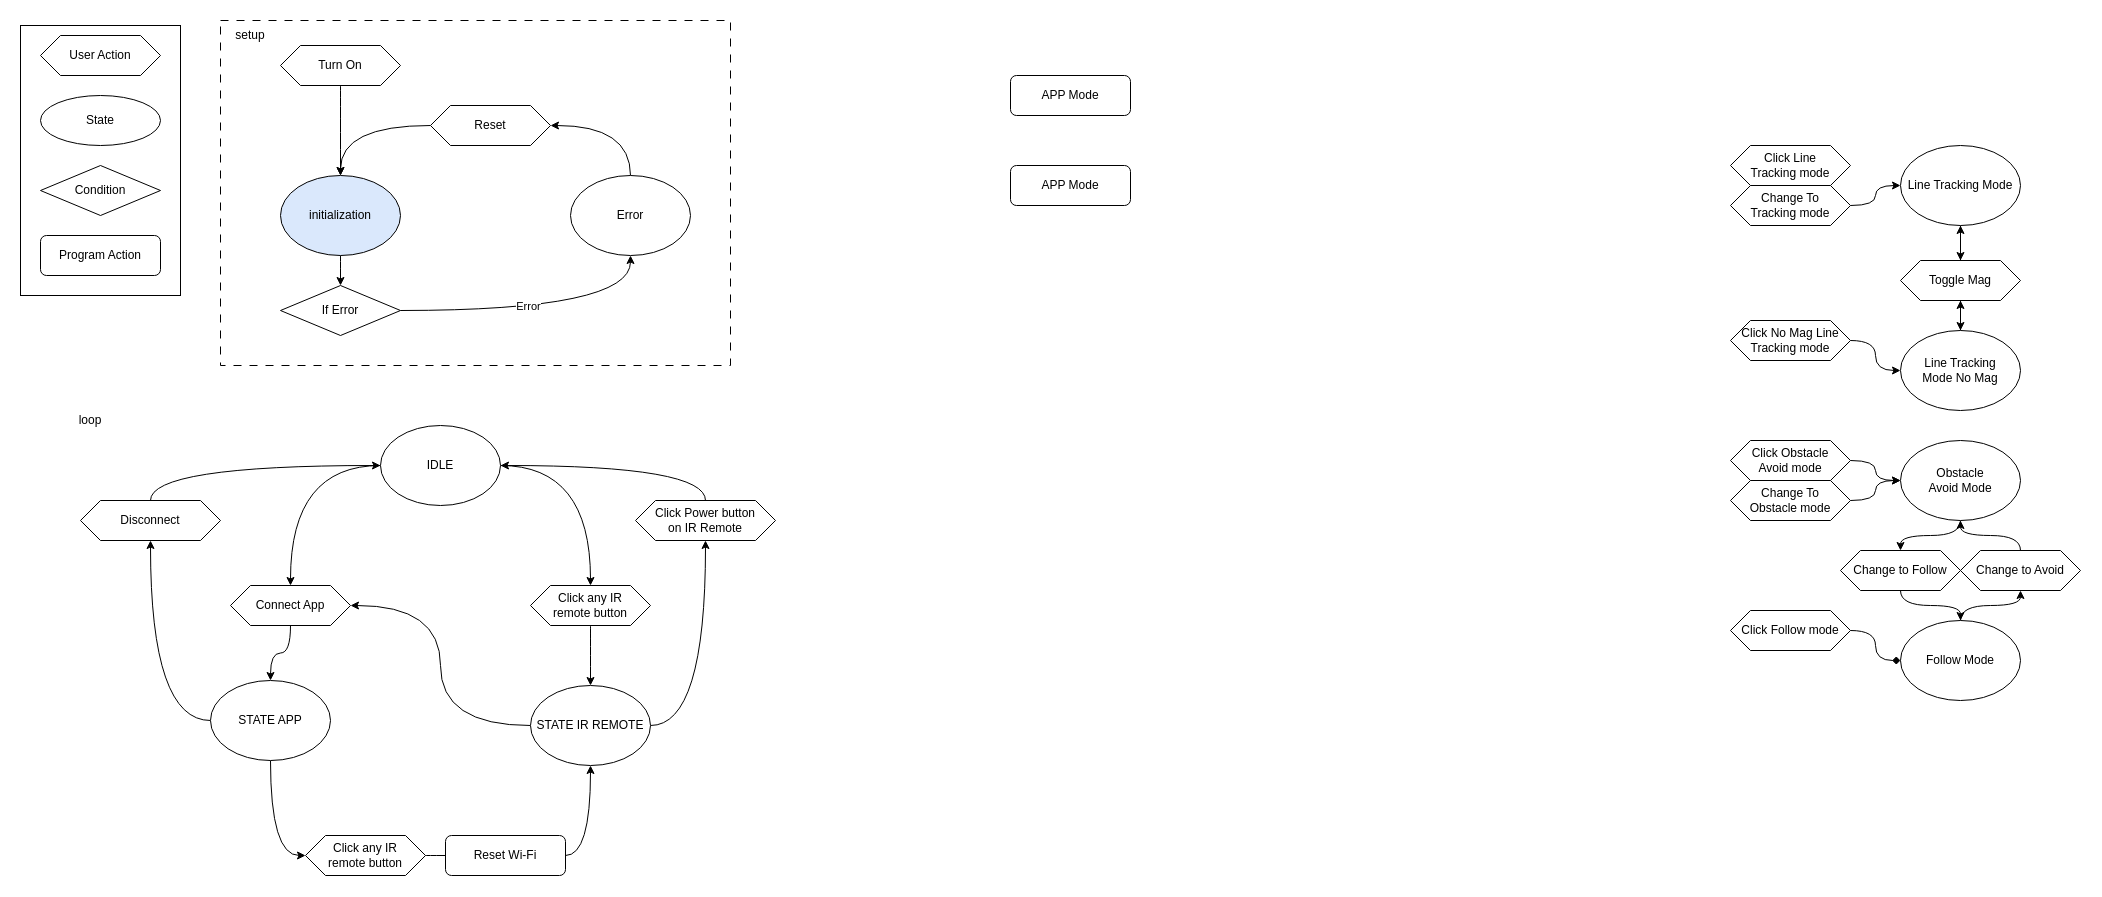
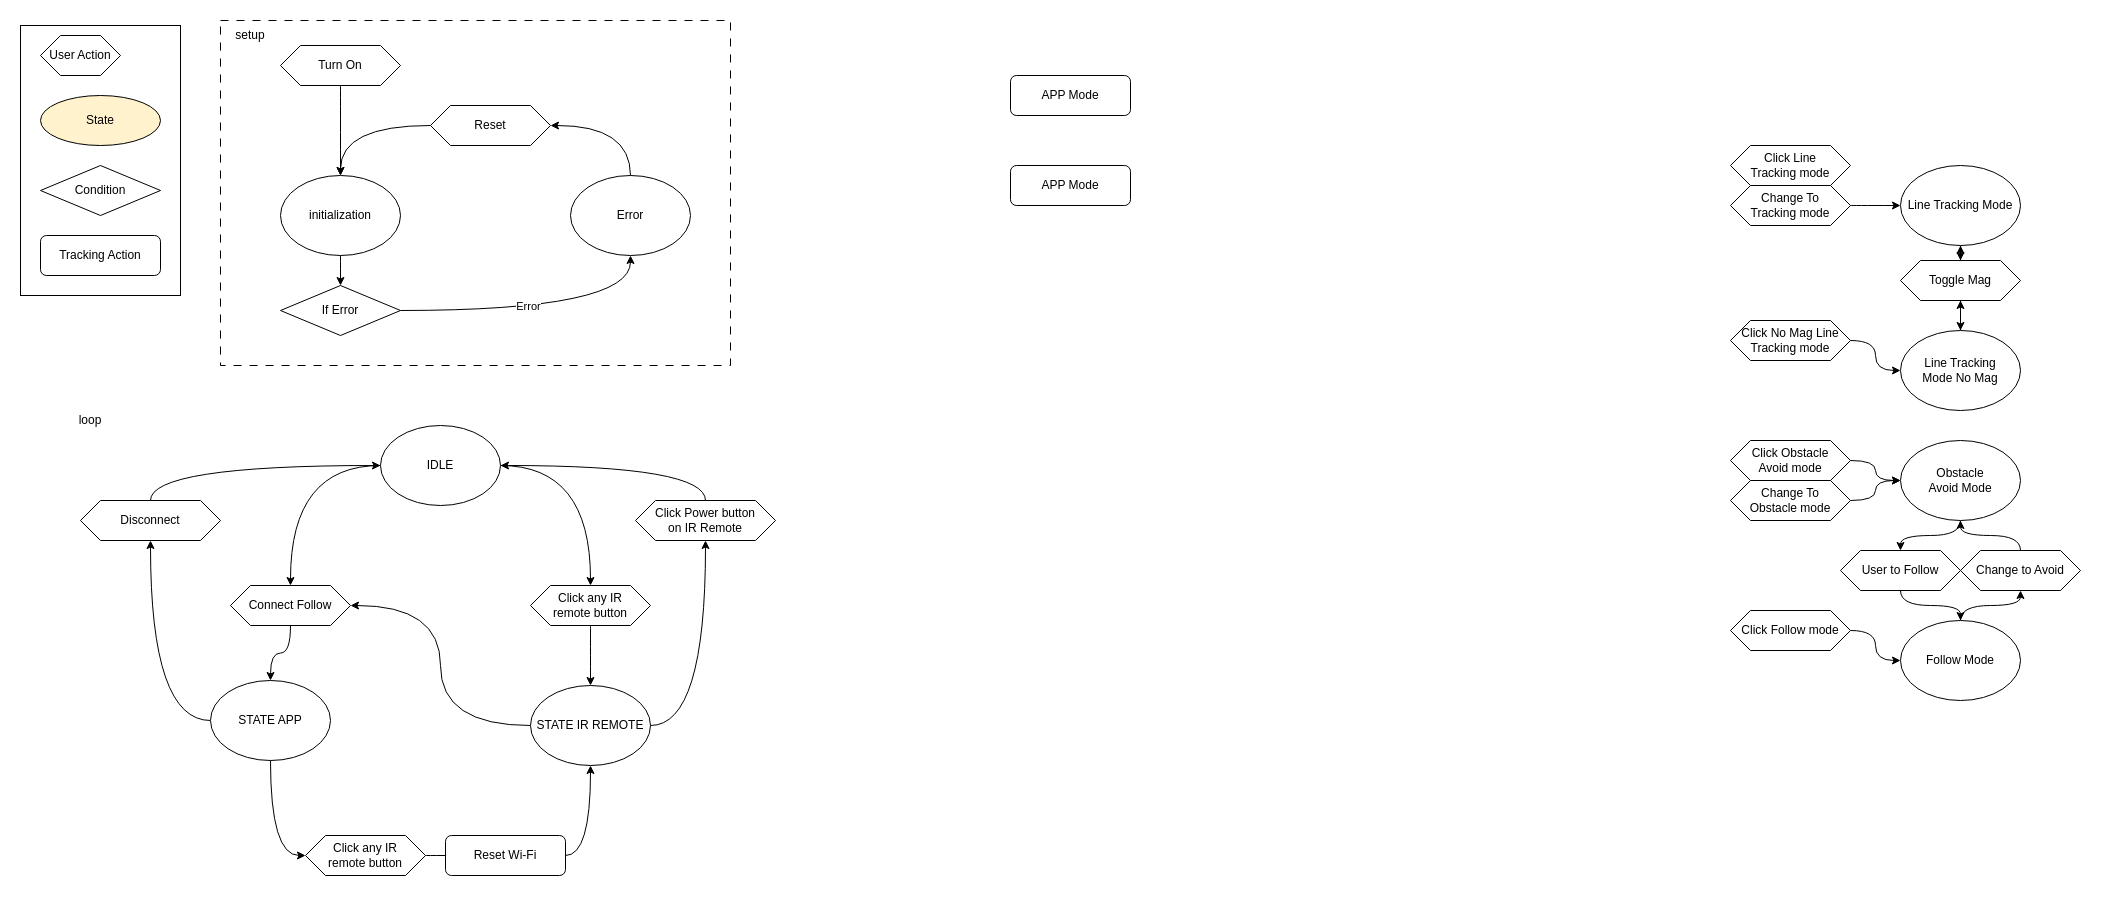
node "User Action": size 120x40 -> 80x40
node "State": fillcolor #ffffff -> #fff2cc
node "Line Tracking Mode": moved (1961, 186) -> (1961, 206)
node "initialization": fillcolor #dae8fc -> #ffffff
node "Program Action": label "Program Action" -> "Tracking Action"
node "Change to Follow": label "Change to Follow" -> "User to Follow"
node "Connect App": label "Connect App" -> "Connect Follow"
edge "Click Follow mode" -> "Follow Mode": arrowhead diamond -> classic
